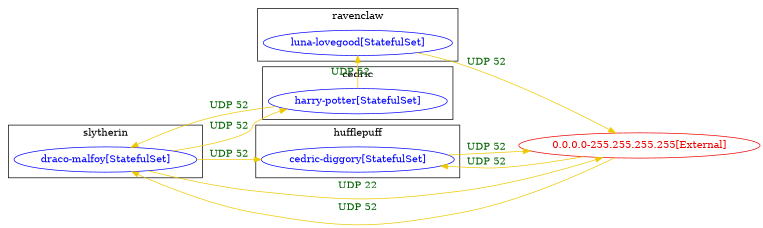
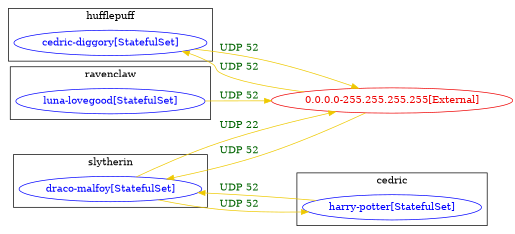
edge "harry-potter[StatefulSet]" -> "luna-lovegood[StatefulSet]": removed, label "UDP 52"
edge "draco-malfoy[StatefulSet]" -> "cedric-diggory[StatefulSet]": removed, label "UDP 52"
